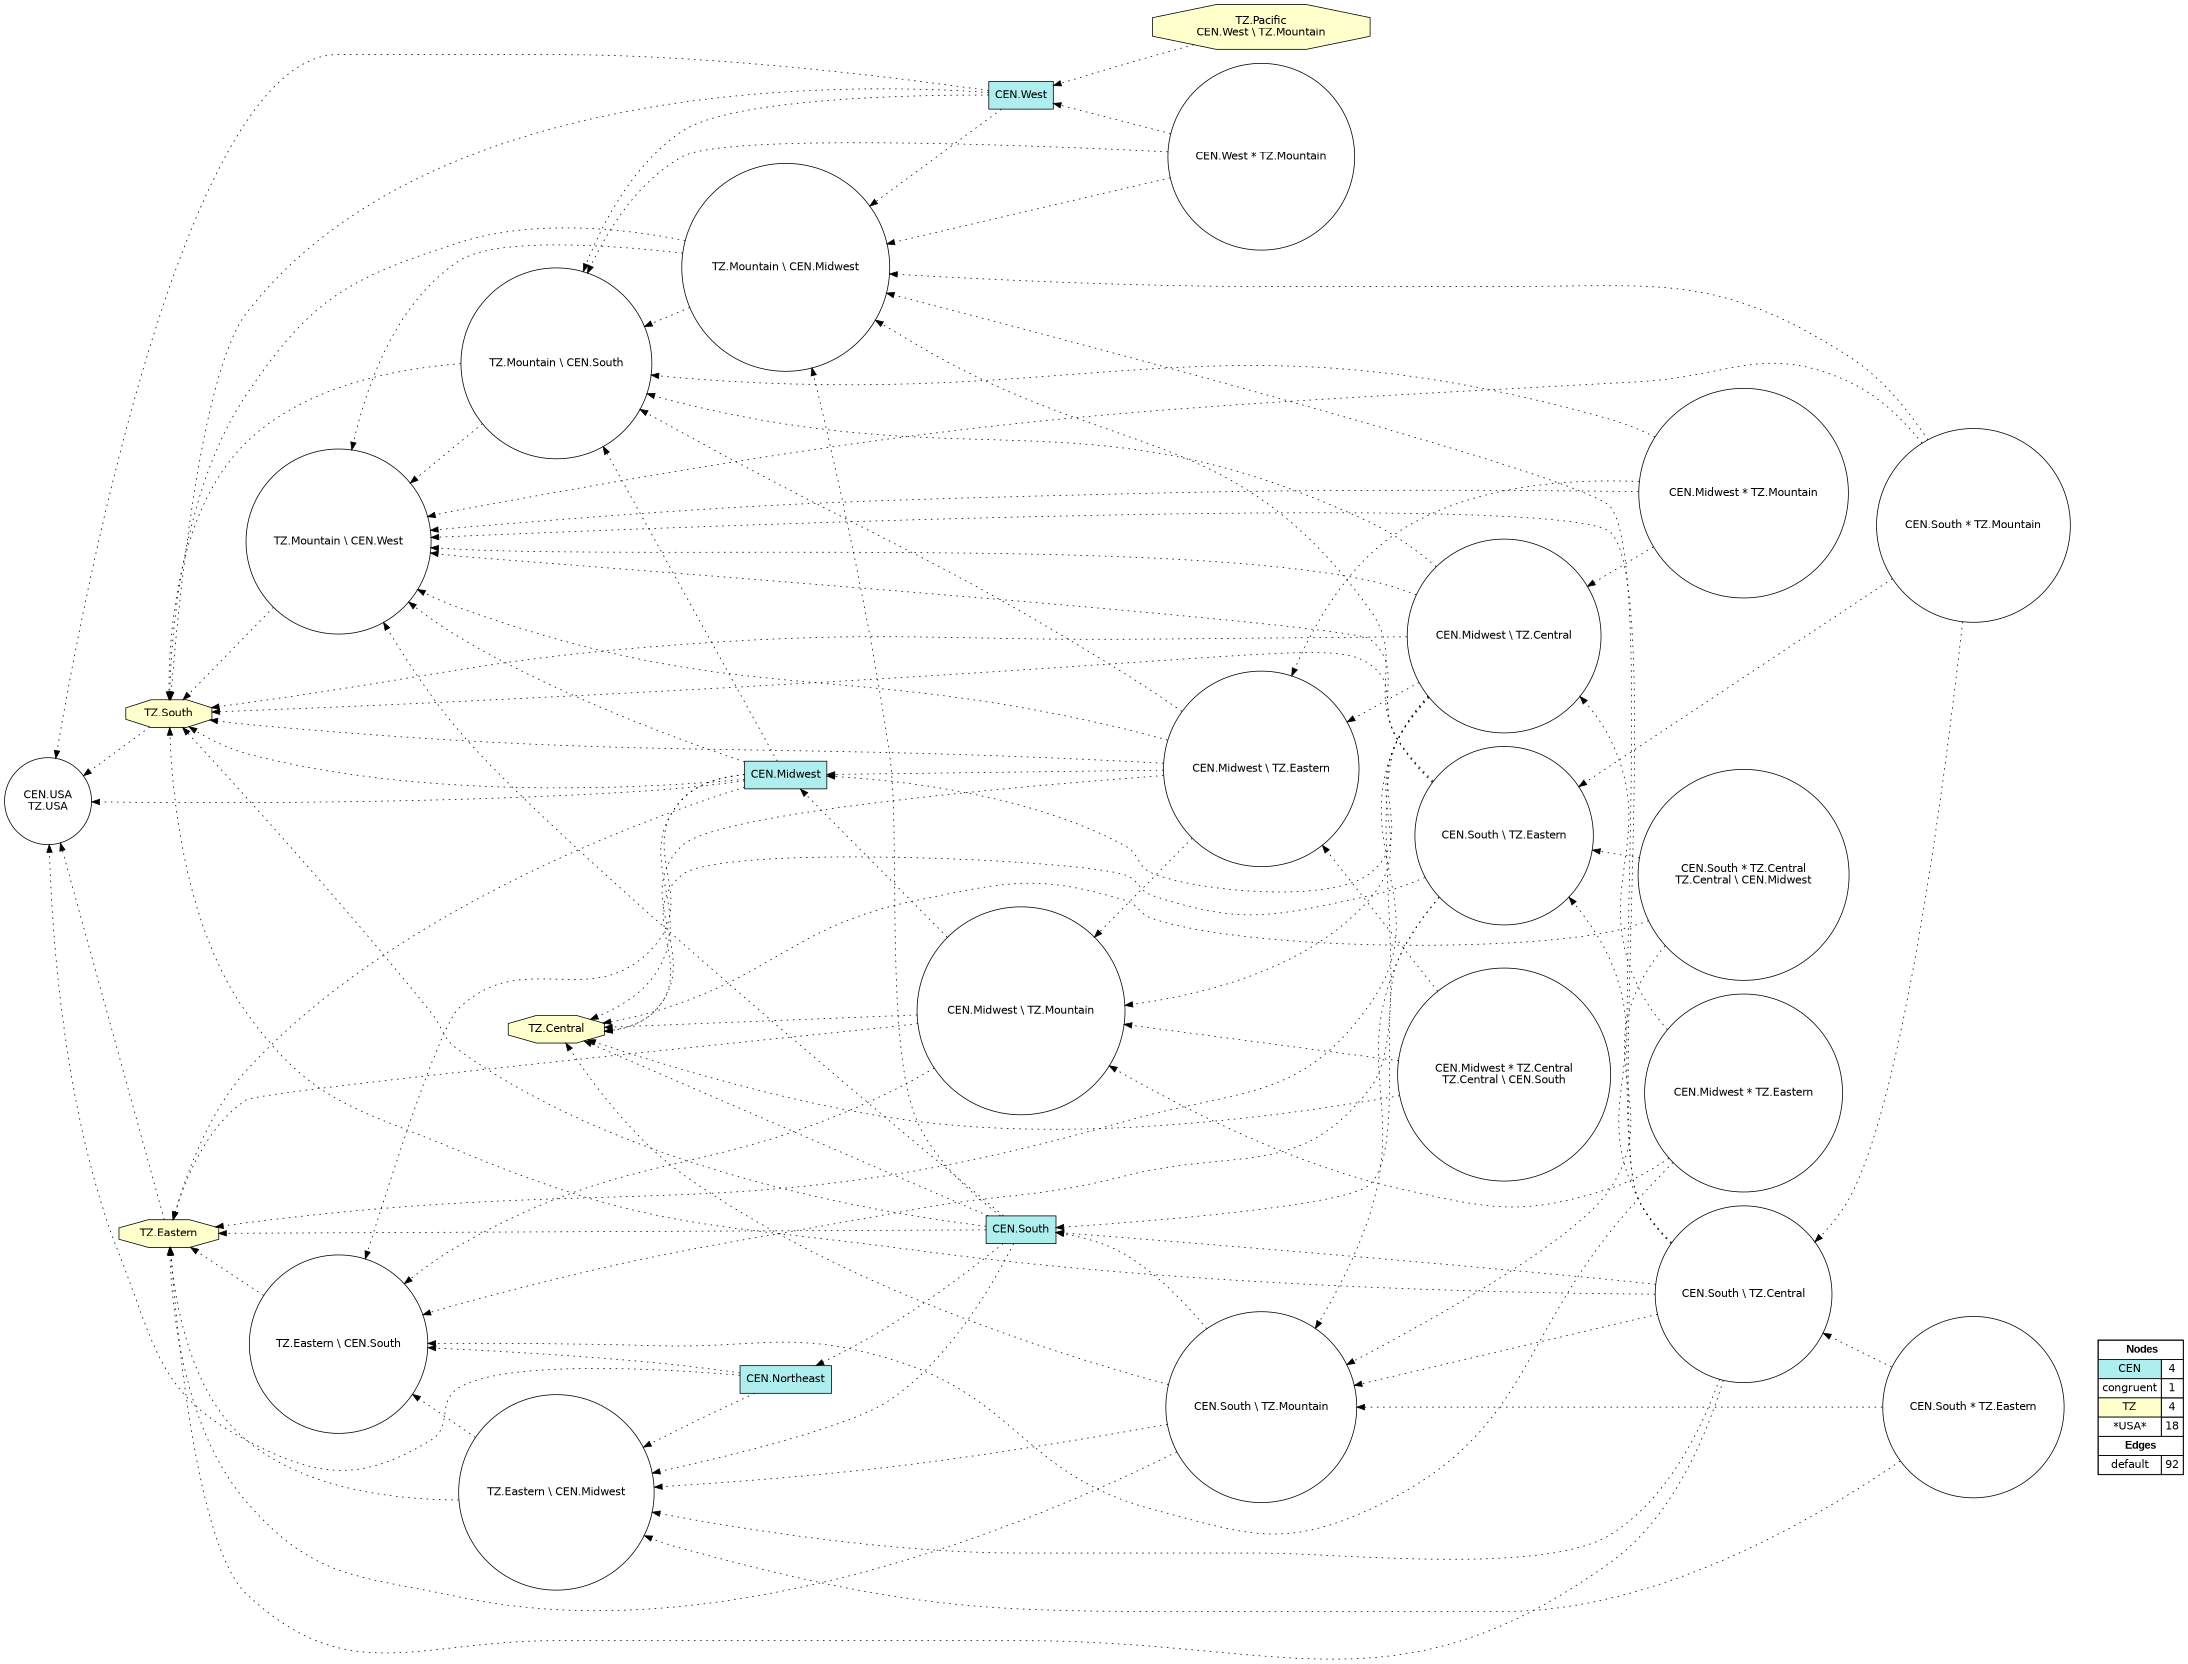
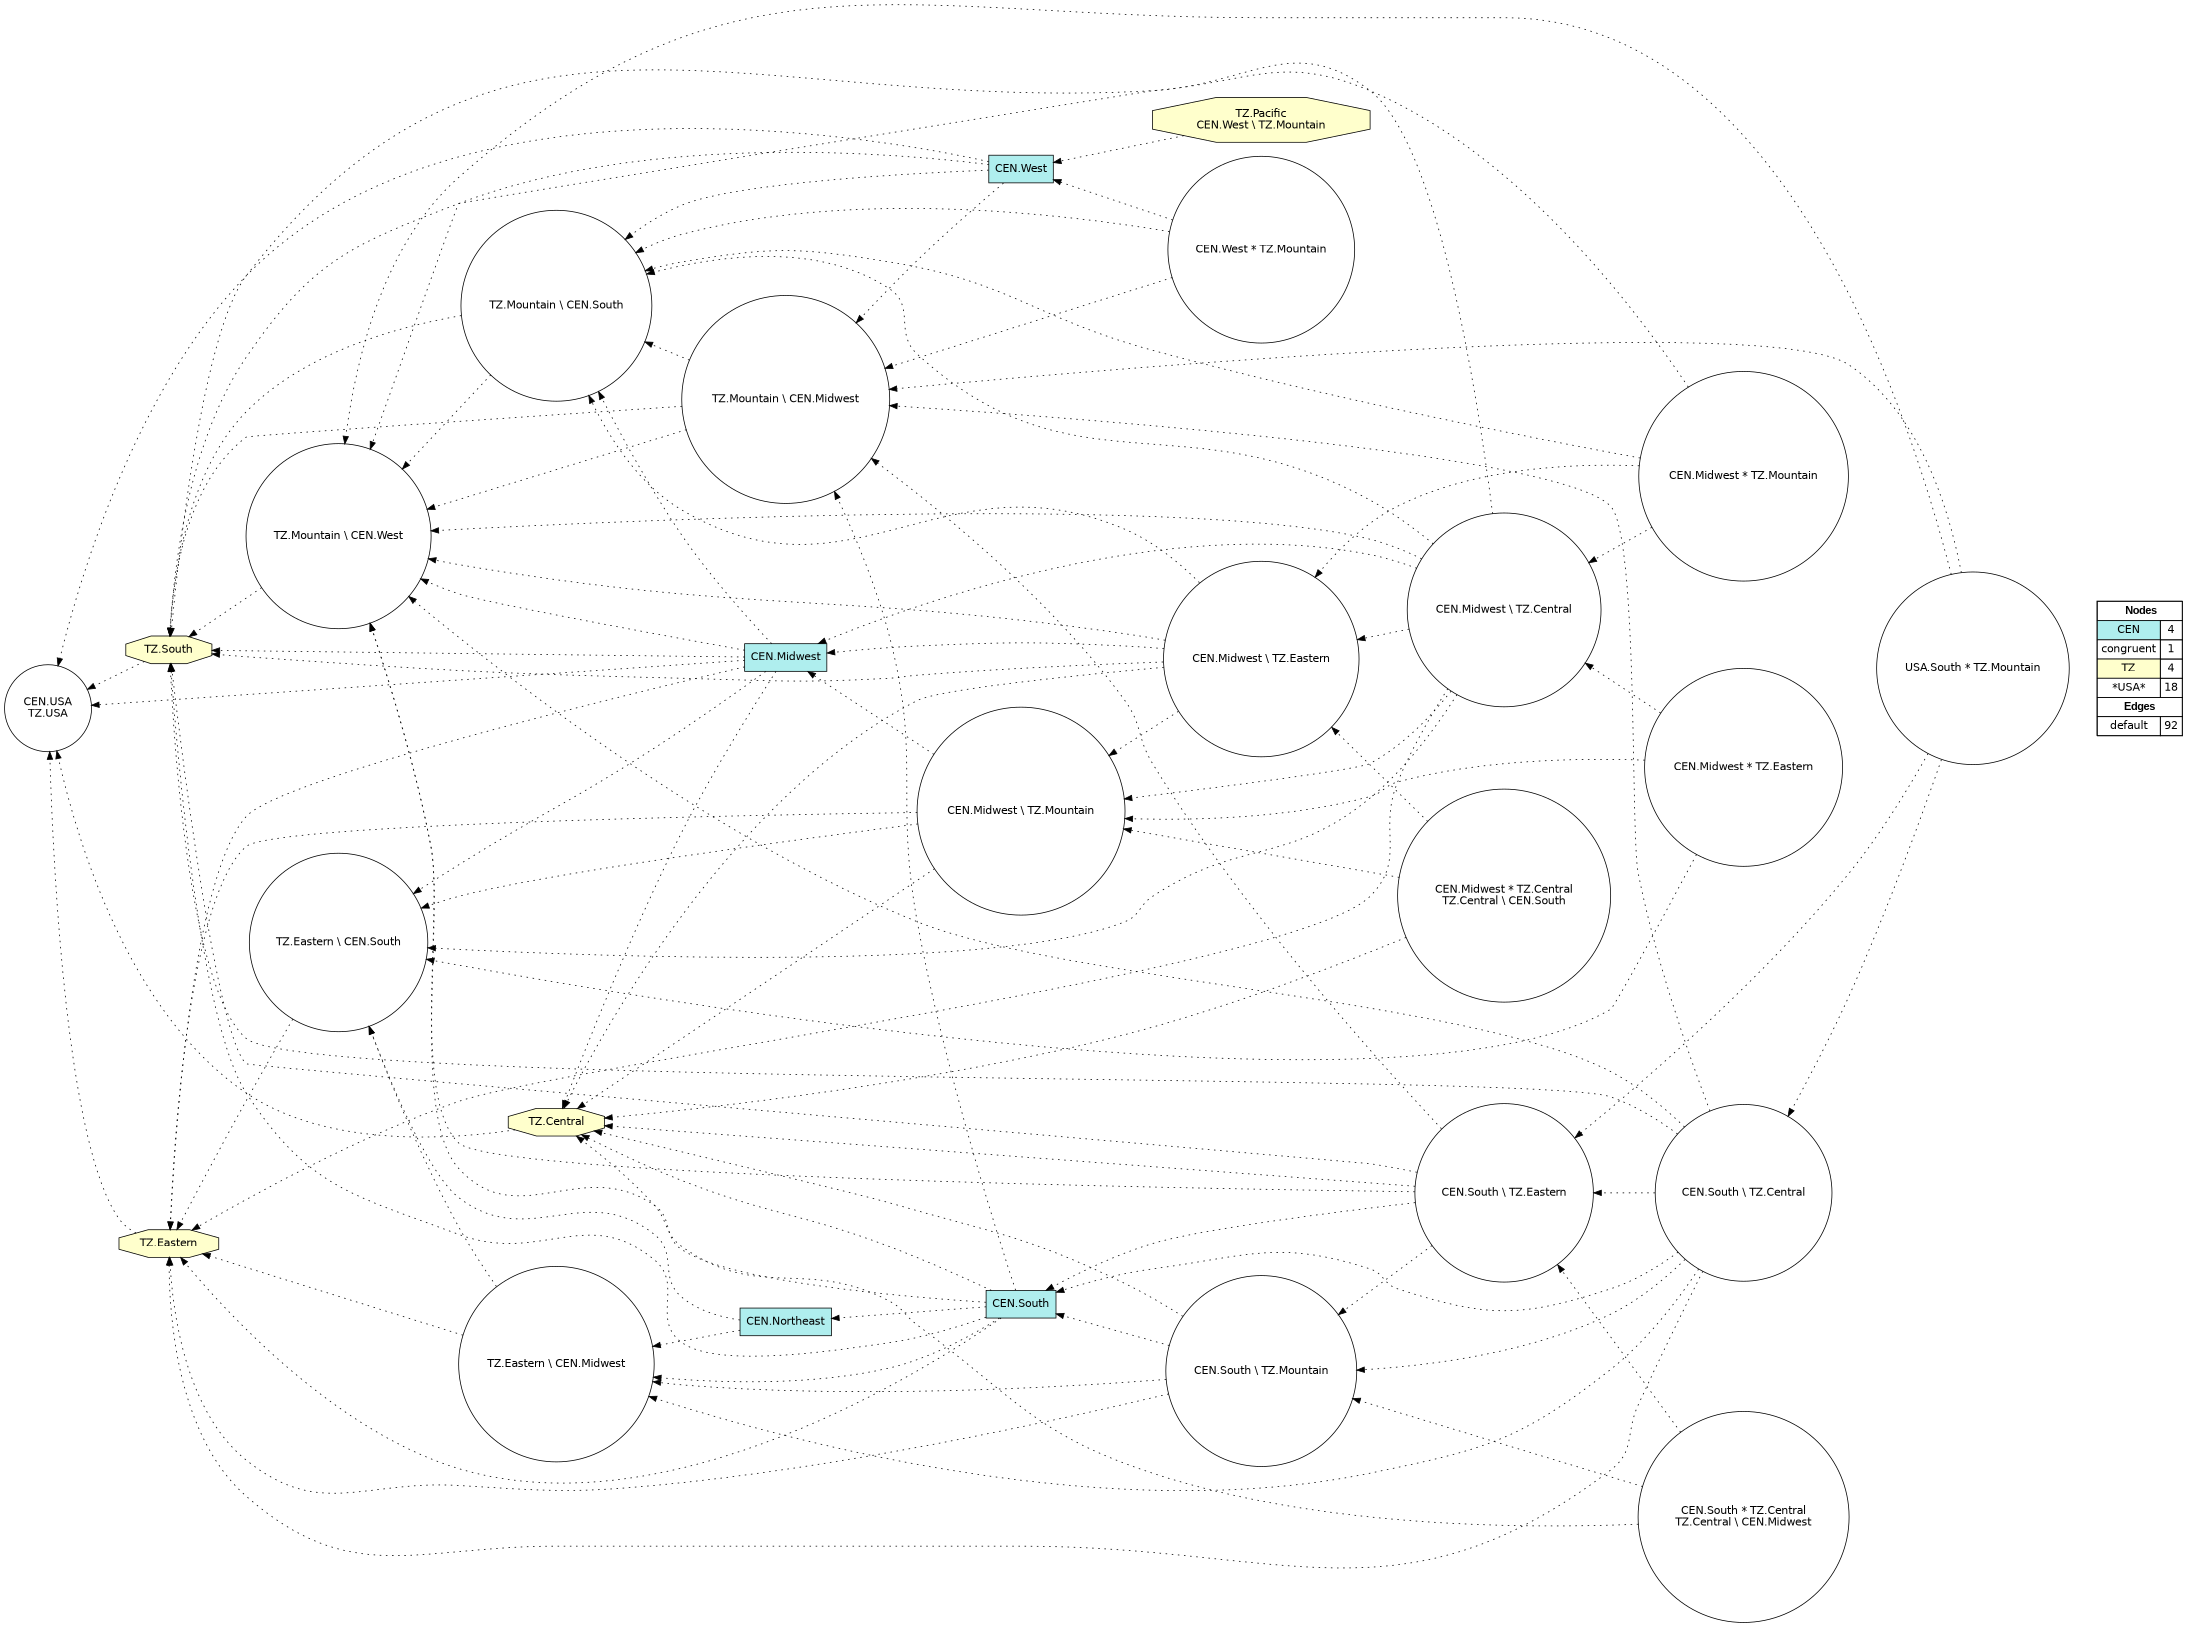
node "CEN.South * TZ.Mountain": label "CEN.South * TZ.Mountain" -> "USA.South * TZ.Mountain"
node "CEN.South * TZ.Eastern": removed
edge "CEN.Northeast" -> "CEN.USA TZ.USA": now "TZ.Central" -> "CEN.USA TZ.USA"
